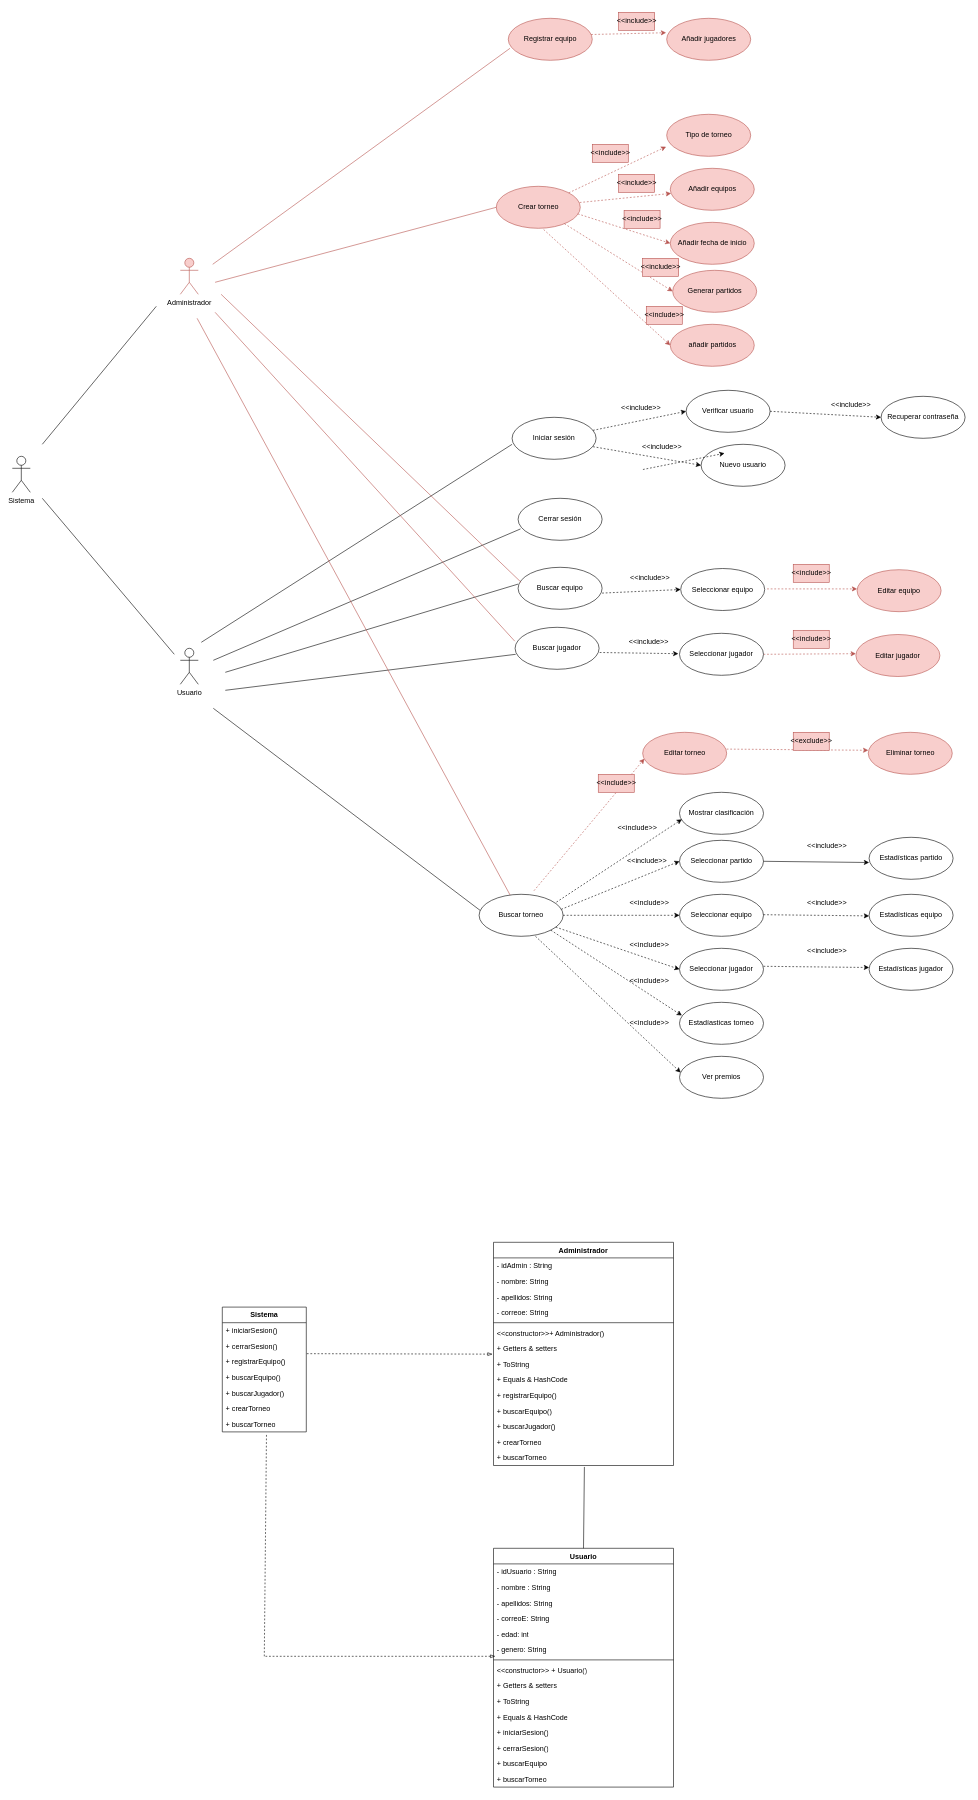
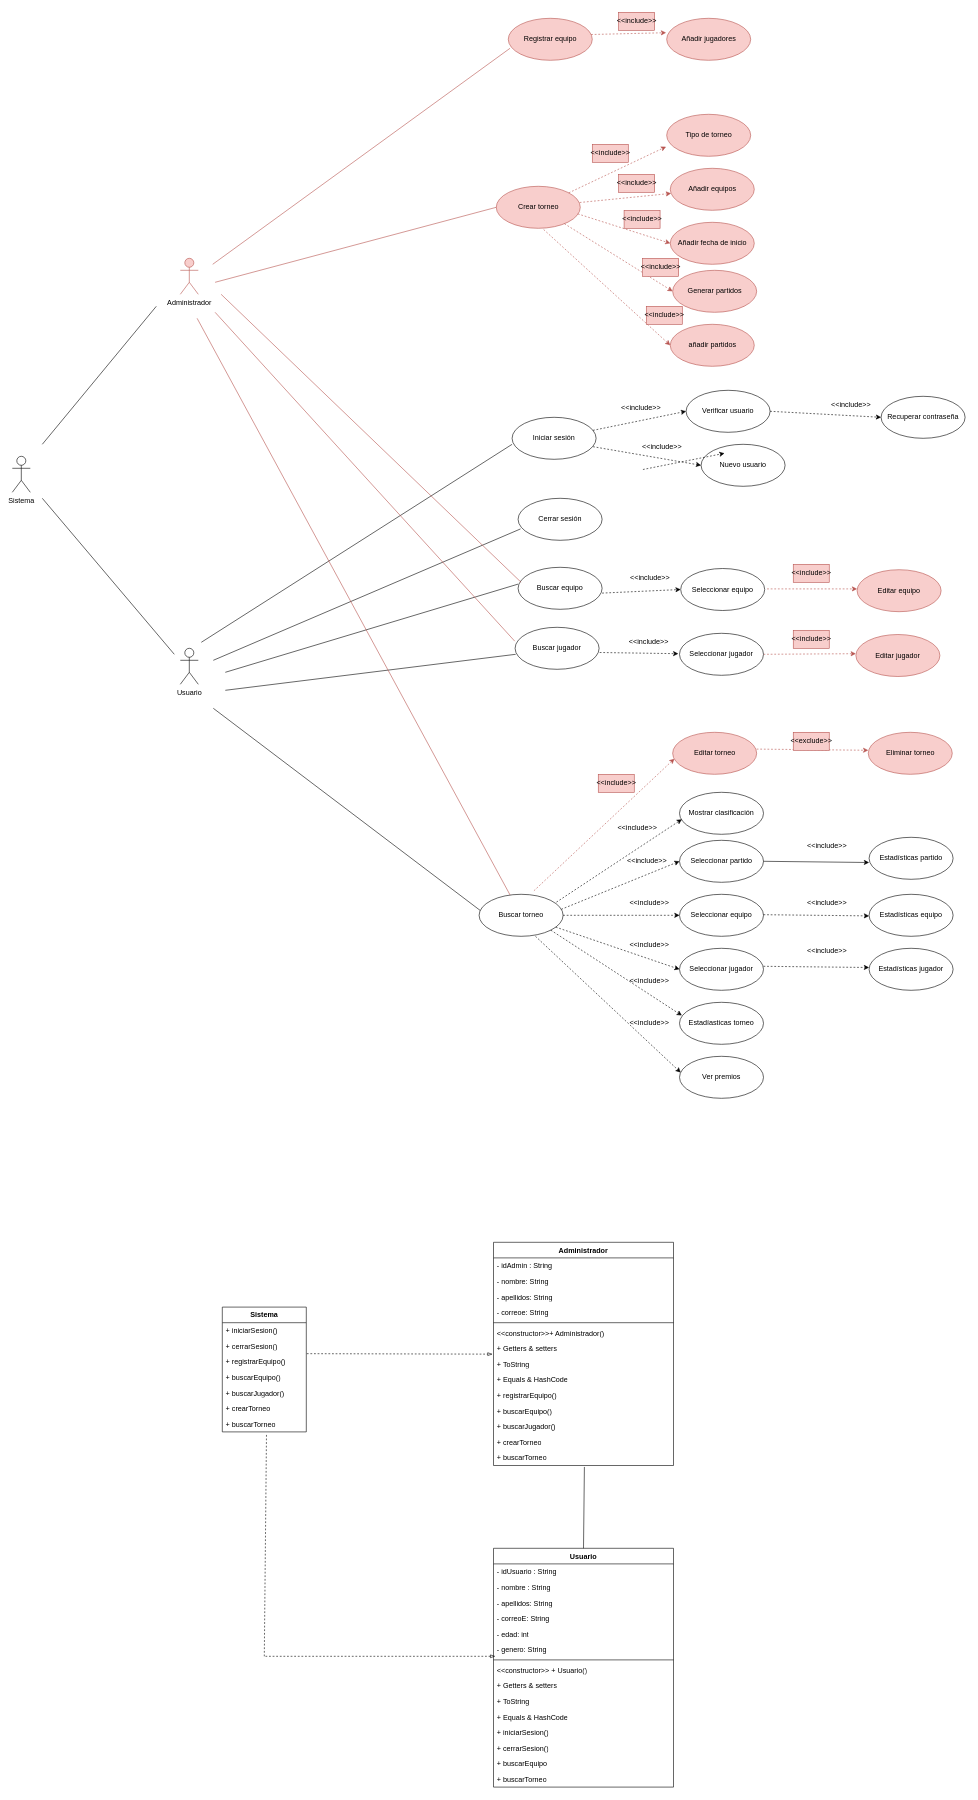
node "Editar torneo": moved (685, 753) -> (715, 753)
